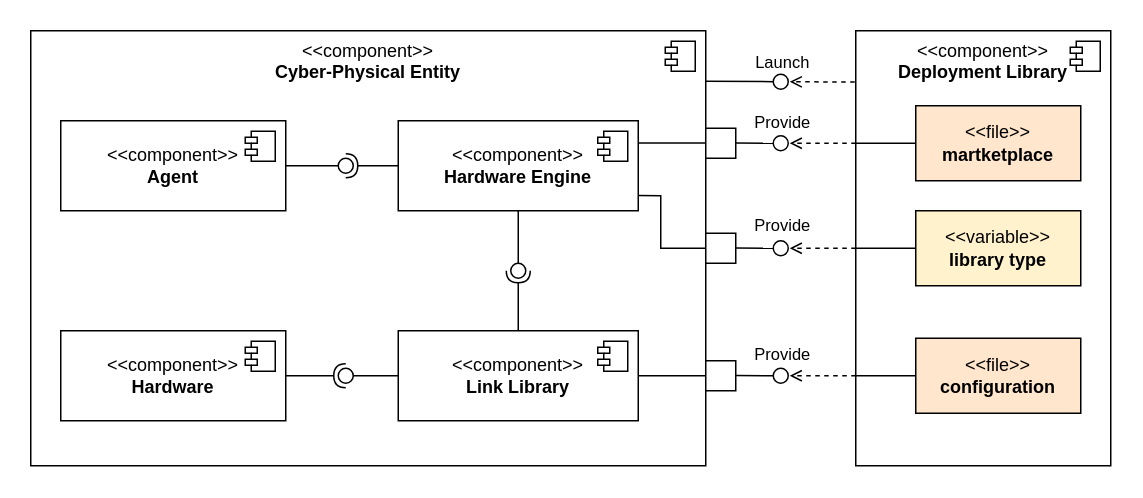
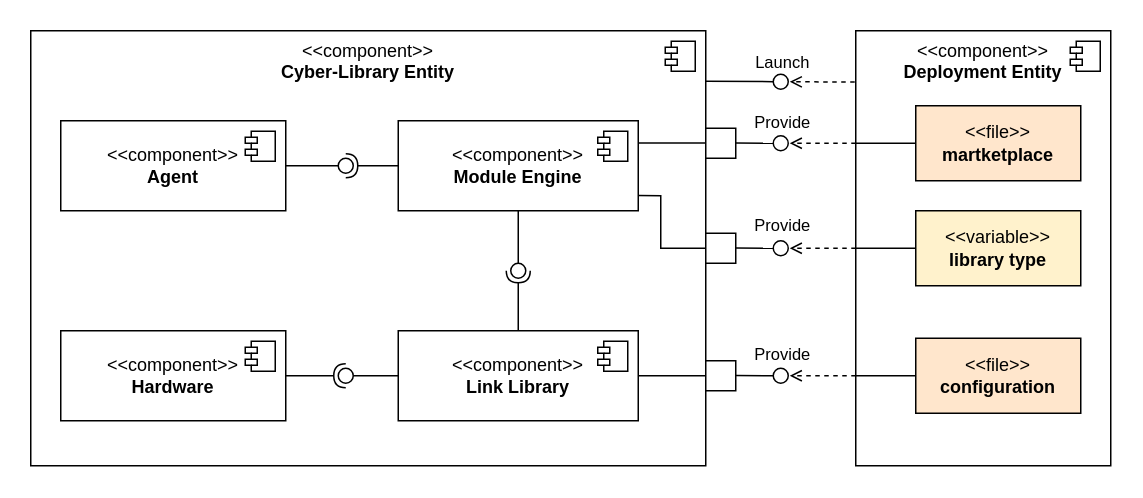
node "<<component>> Cyber-Physical Entity": label "<<component>> Cyber-Physical Entity" -> "<<component>> Cyber-Library Entity"
node "<<component>> Deployment Library": label "<<component>> Deployment Library" -> "<<component>> Deployment Entity"
node "<<component>> Hardware Engine": label "<<component>> Hardware Engine" -> "<<component>> Module Engine"
